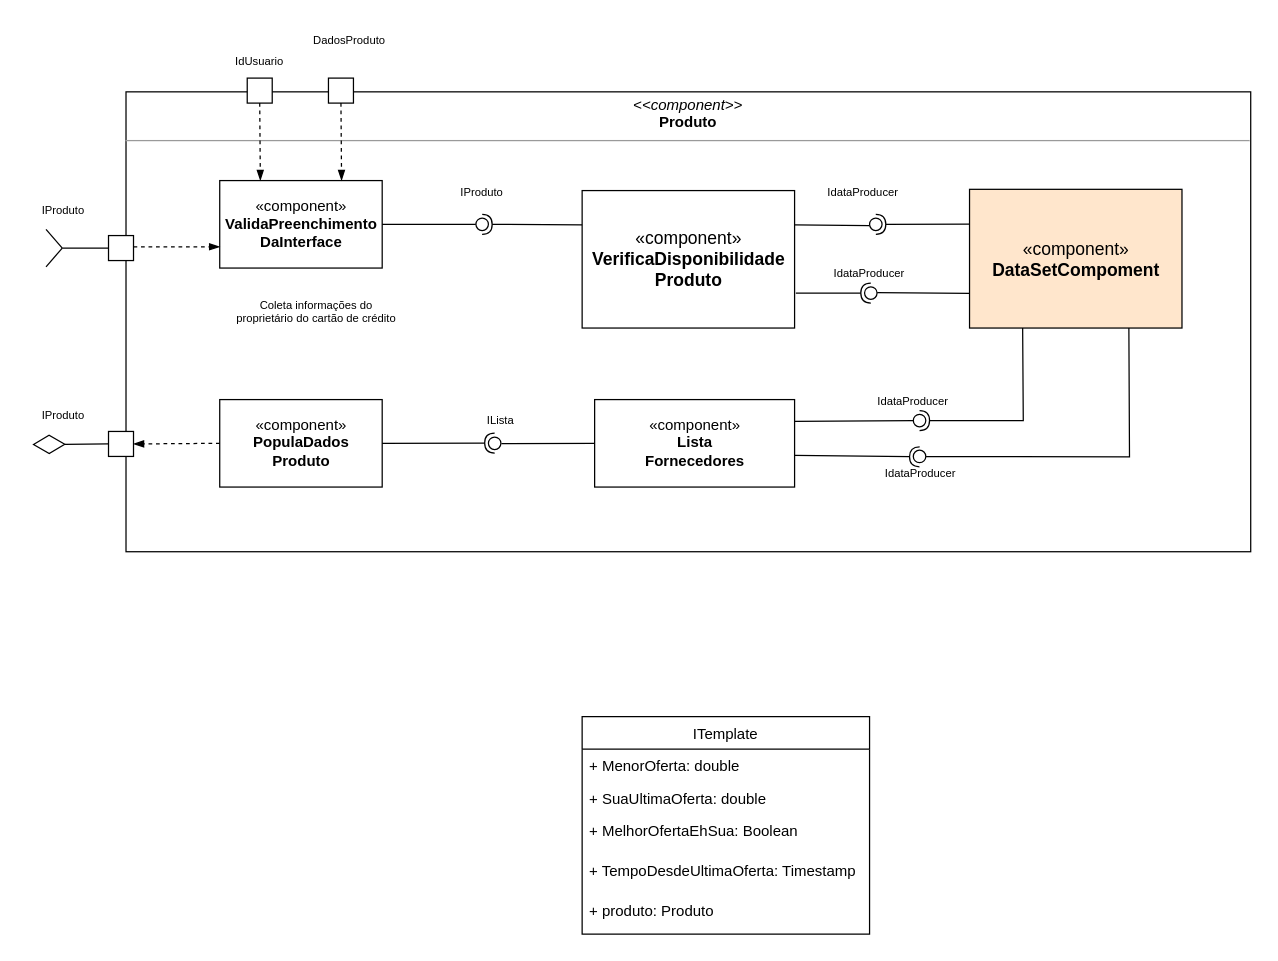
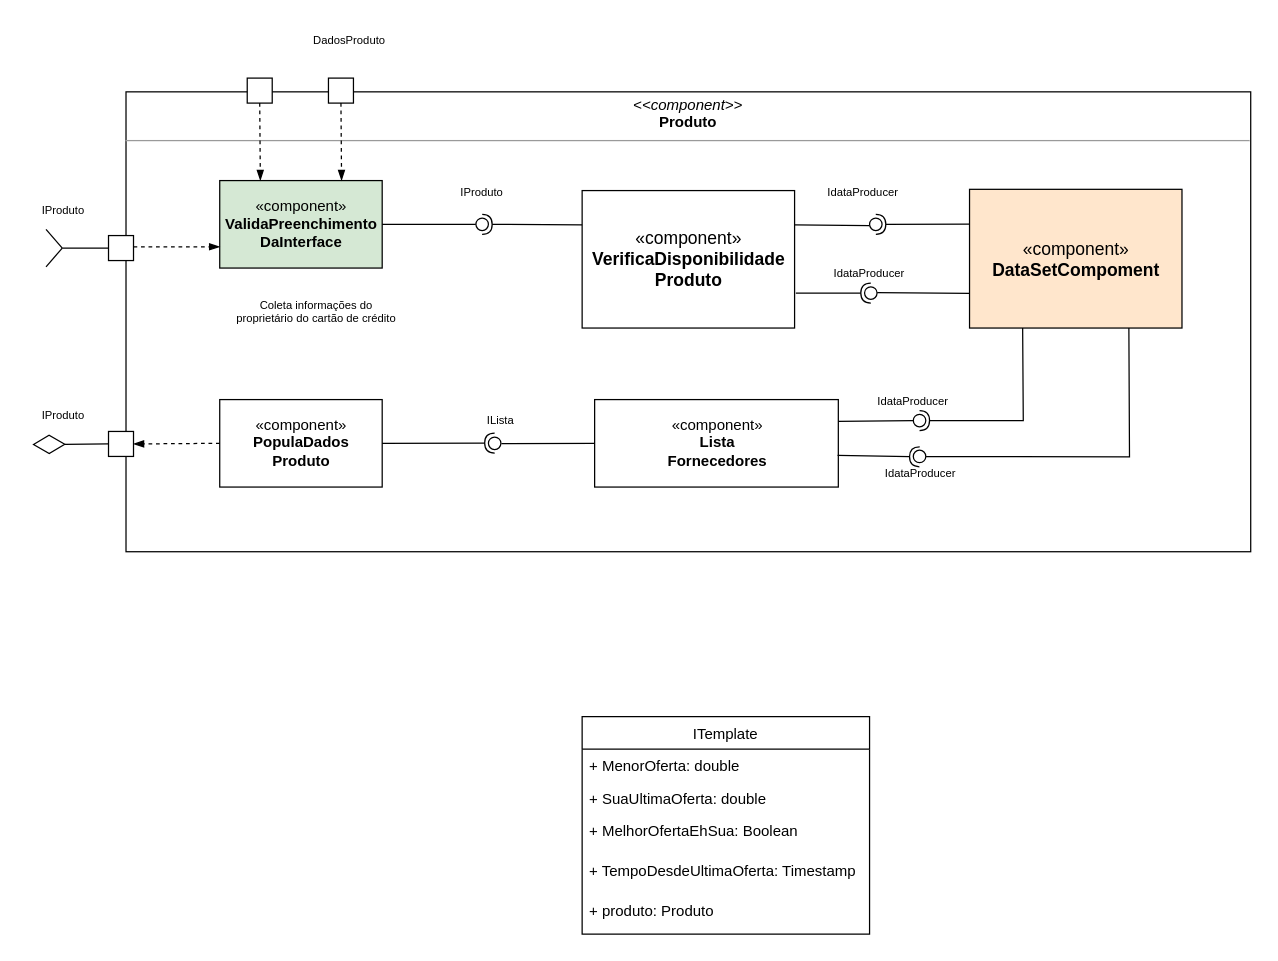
node "IdUsuario": removed
node "«component» ValidaPreenchimento DaInterface": fillcolor #ffffff -> #d5e8d4
node "«component» Lista Fornecedores": size 200x88 -> 244x88
